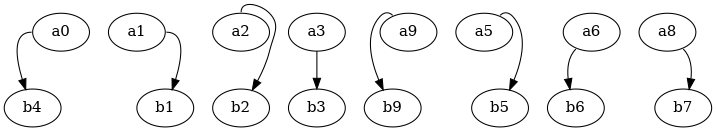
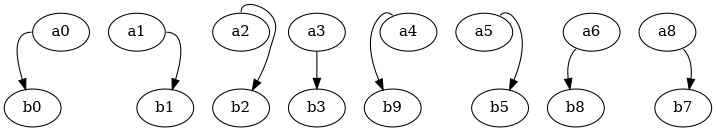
node "a9": label "a9" -> "a4"
node "b4": label "b4" -> "b0"
node "b6": label "b6" -> "b8"
